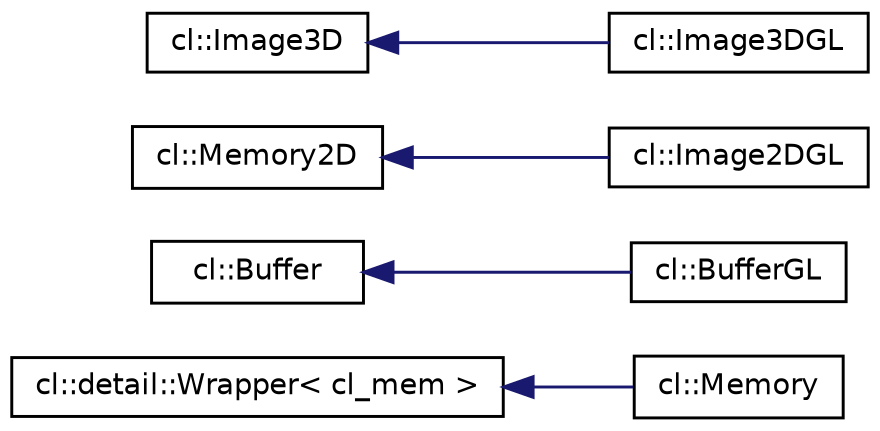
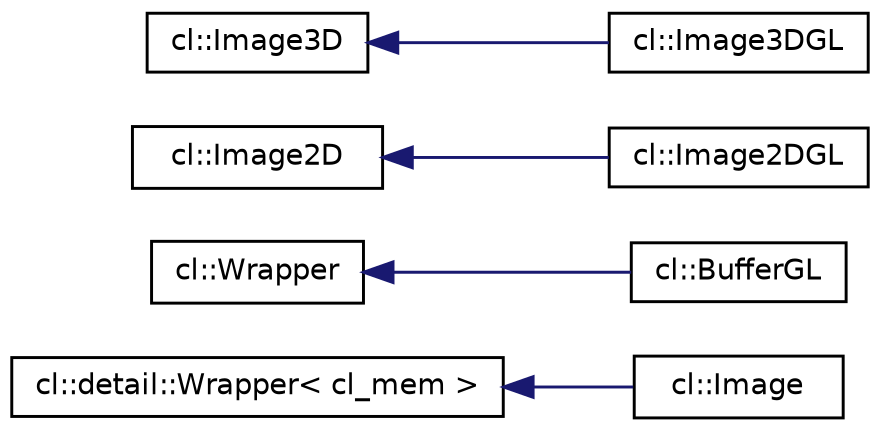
node "cl::Memory2D": label "cl::Memory2D" -> "cl::Image2D"
node "cl::Buffer": label "cl::Buffer" -> "cl::Wrapper"
node "cl::Memory": label "cl::Memory" -> "cl::Image"
